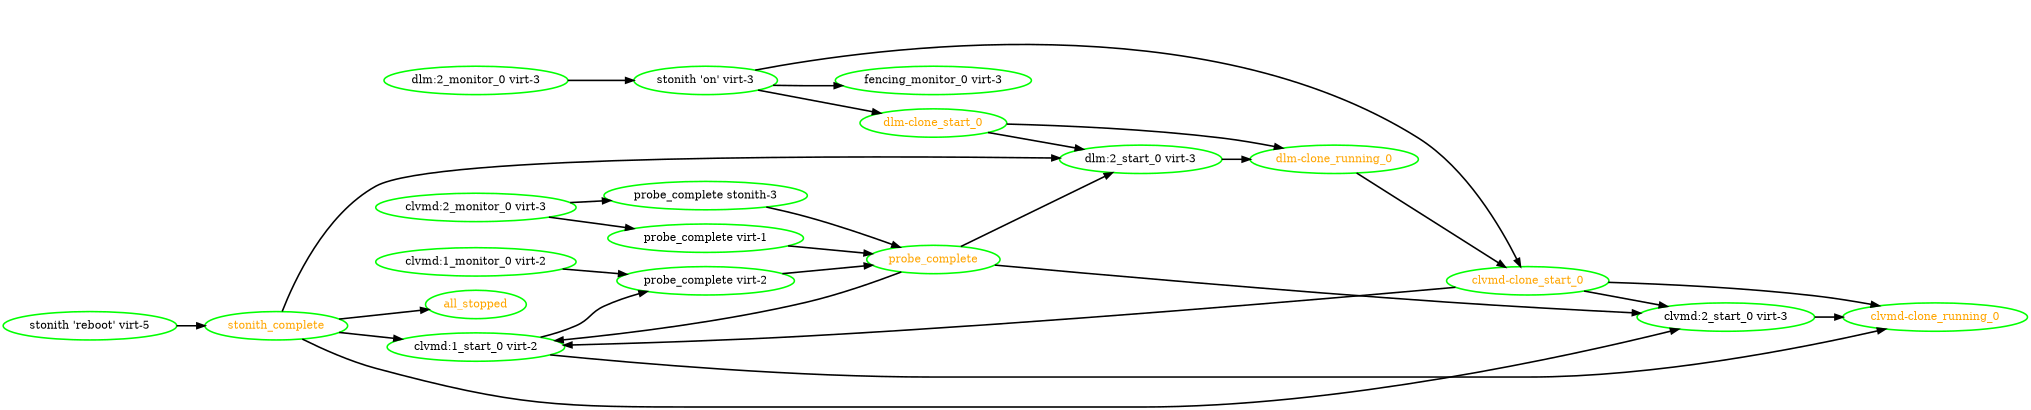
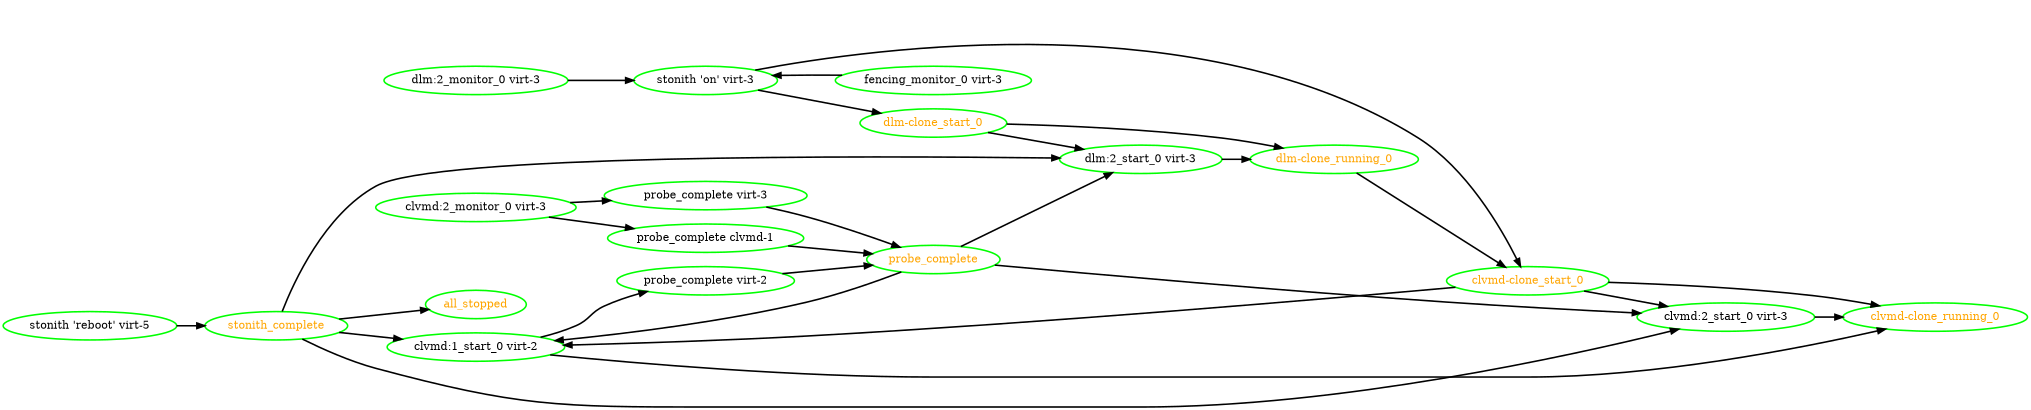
edge "stonith 'on' virt-3" -> "fencing_monitor_0 virt-3": reversed
node "probe_complete stonith-3": label "probe_complete stonith-3" -> "probe_complete virt-3"
node "probe_complete virt-1": label "probe_complete virt-1" -> "probe_complete clvmd-1"
node "clvmd:1_monitor_0 virt-2": removed
